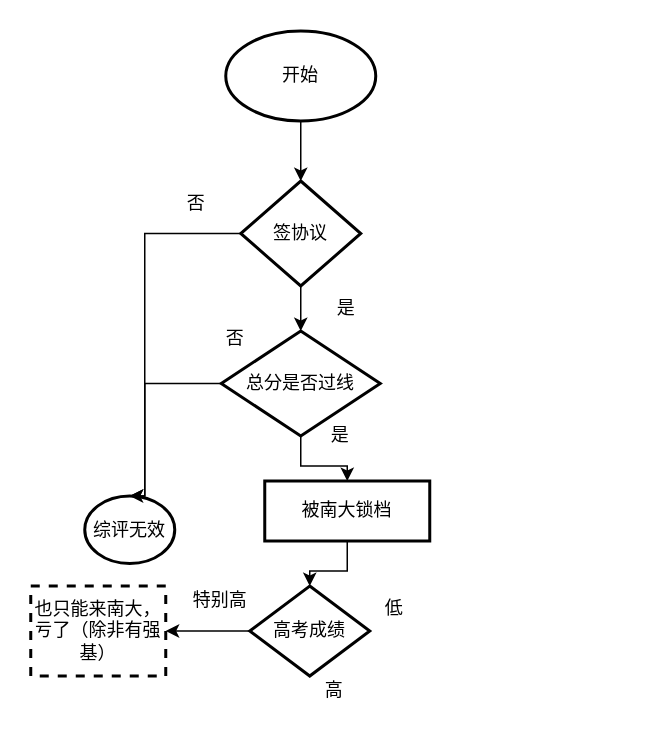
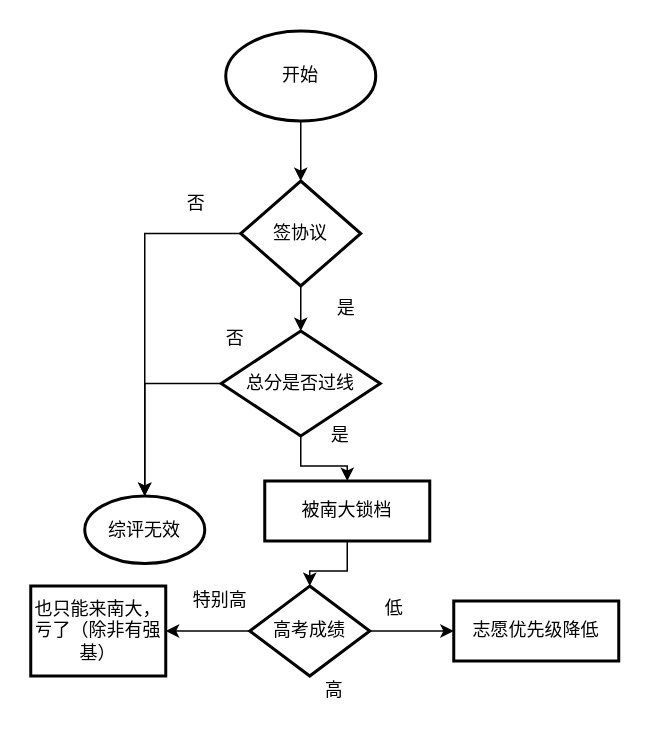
node "综评无效": size 90x68 -> 120x68
node "也只能来南大，亏了（除非有强基）": style dashed -> solid
edge "高考成绩" -> "志愿优先级降低": added
node "志愿优先级降低": added
